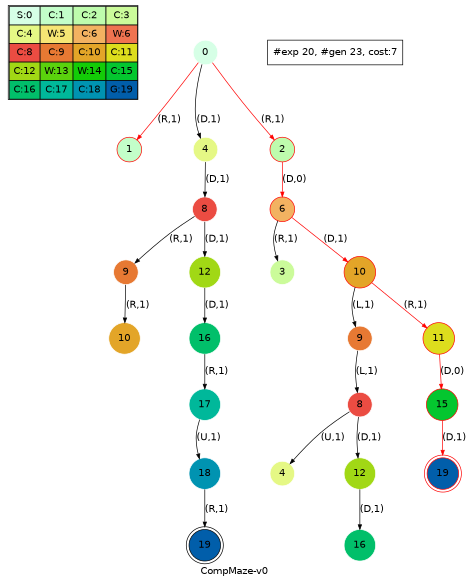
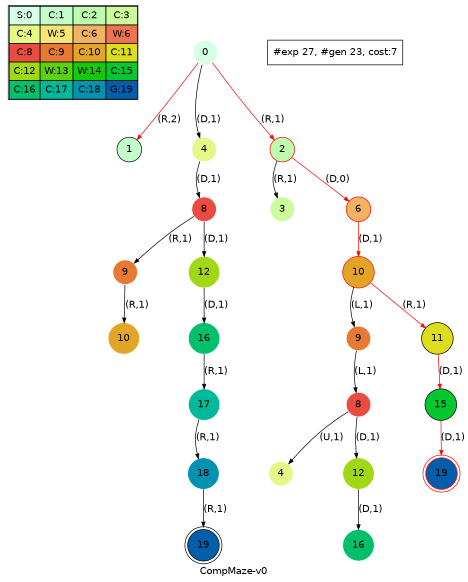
node "#exp 20, #gen 23, cost:7": label "#exp 20, #gen 23, cost:7" -> "#exp 27, #gen 23, cost:7"
edge "0" -> "1": label "(R,1)" -> "(R,2)"
node "1": color red -> black
edge "6" -> "3": now "2" -> "3"
node "11": color red -> black
edge "11" -> "15": label "(D,0)" -> "(D,1)"
node "15": color red -> black
edge "17" -> "18": label "(U,1)" -> "(R,1)"
